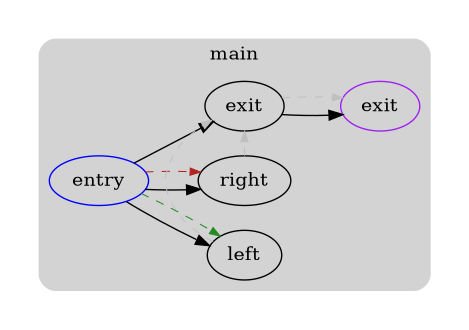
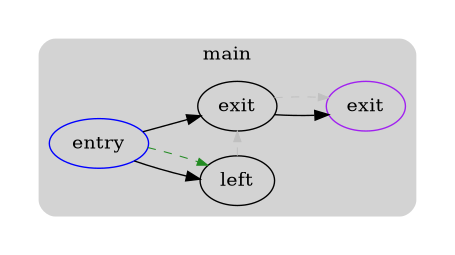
node "right": removed
